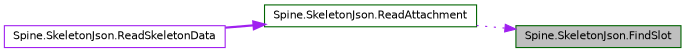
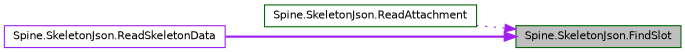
edge "Spine.SkeletonJson.ReadSkeletonData" -> "Spine.SkeletonJson.ReadAttachment": now "Spine.SkeletonJson.ReadSkeletonData" -> "Spine.SkeletonJson.FindSlot"
